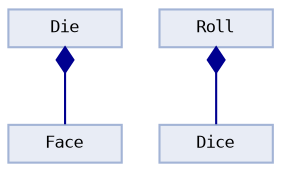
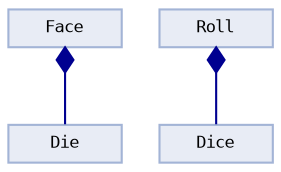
edge "Face" -> "Die": reversed
